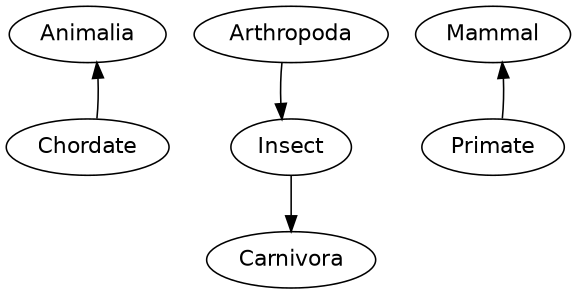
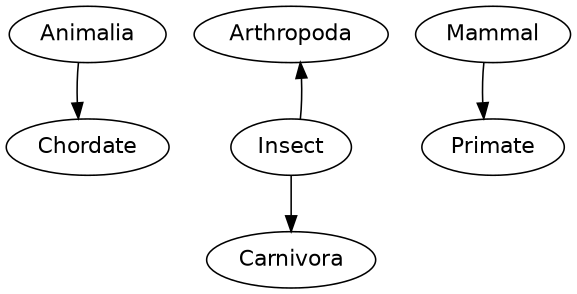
edge "Arthropoda" -> "Insect": reversed
edge "Chordate" -> "Animalia": reversed
edge "Primate" -> "Mammal": reversed
